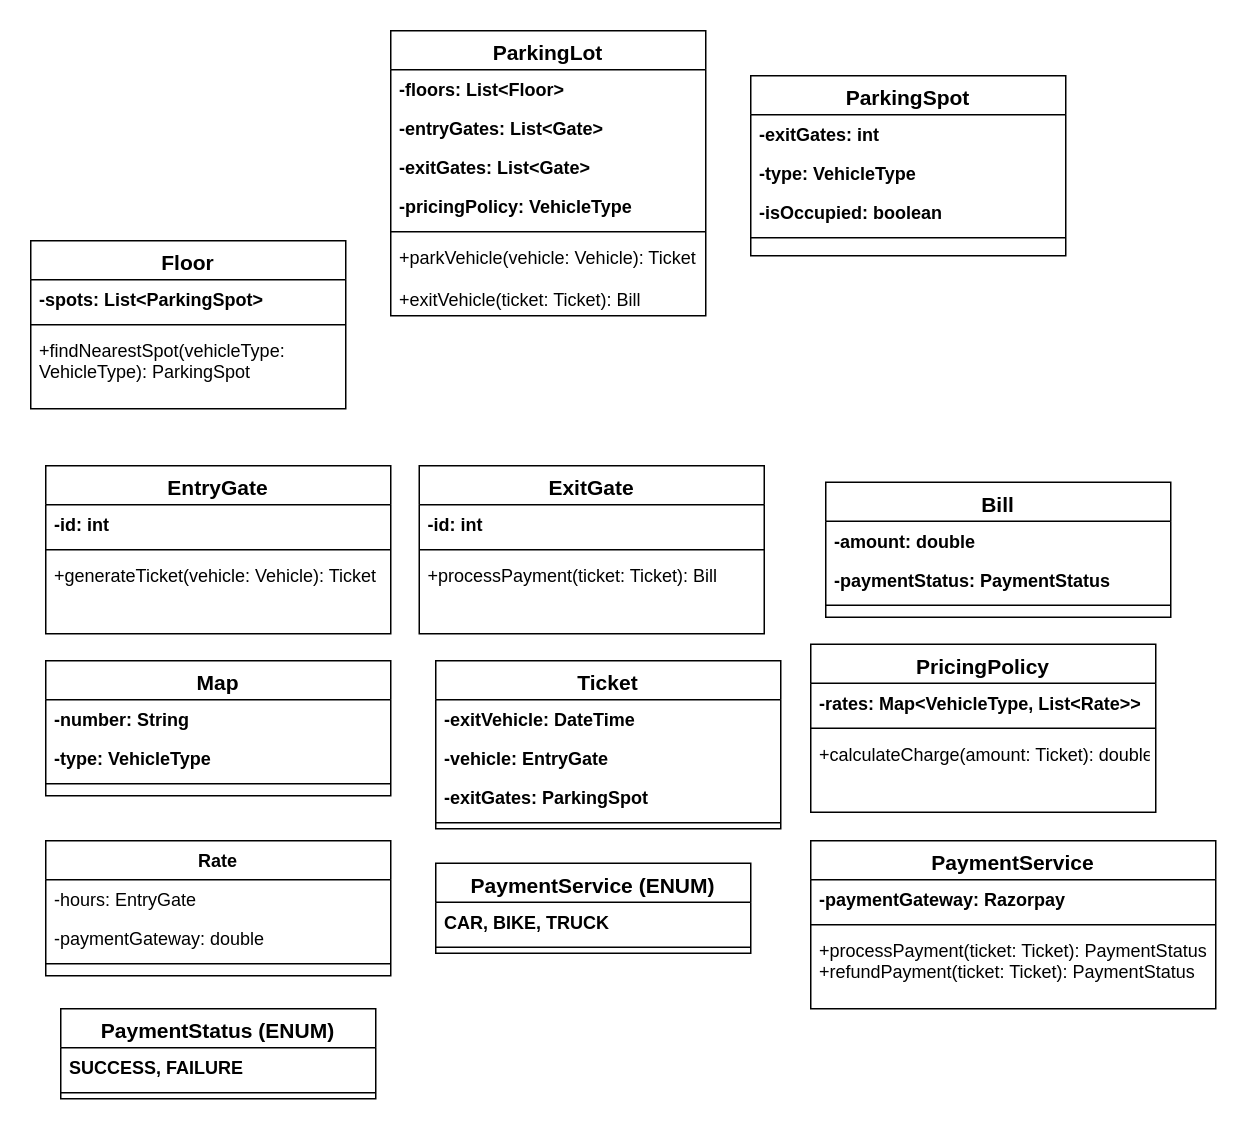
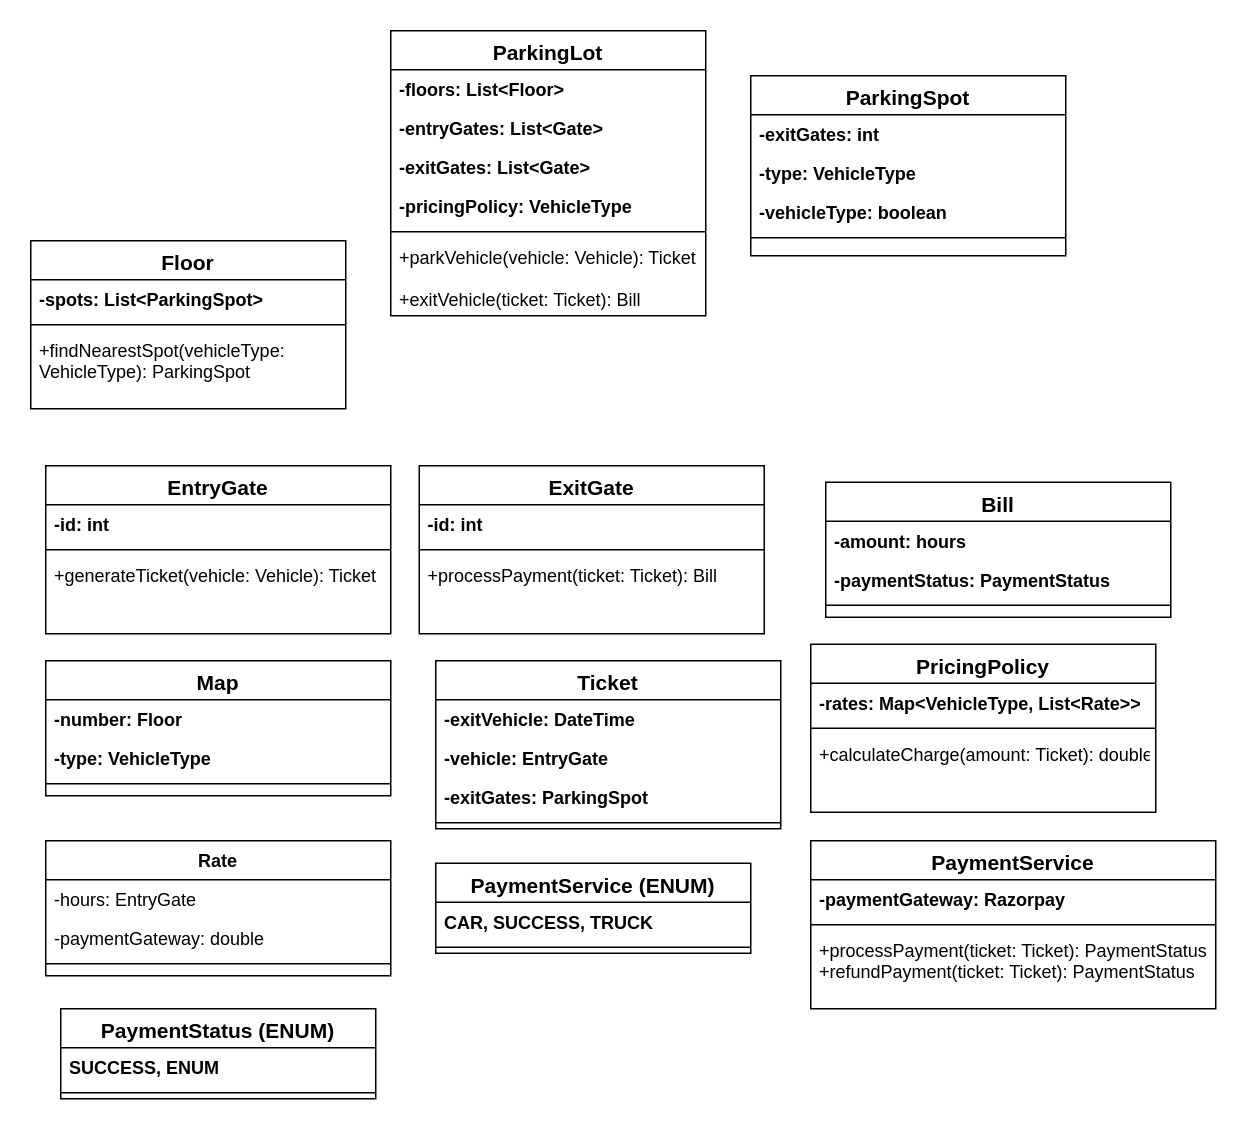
node "-isOccupied: boolean": label "-isOccupied: boolean" -> "-vehicleType: boolean"
node "-amount: double": label "-amount: double" -> "-amount: hours"
node "-number: String": label "-number: String" -> "-number: Floor"
node "CAR, BIKE, TRUCK": label "CAR, BIKE, TRUCK" -> "CAR, SUCCESS, TRUCK"
node "SUCCESS, FAILURE": label "SUCCESS, FAILURE" -> "SUCCESS, ENUM"
